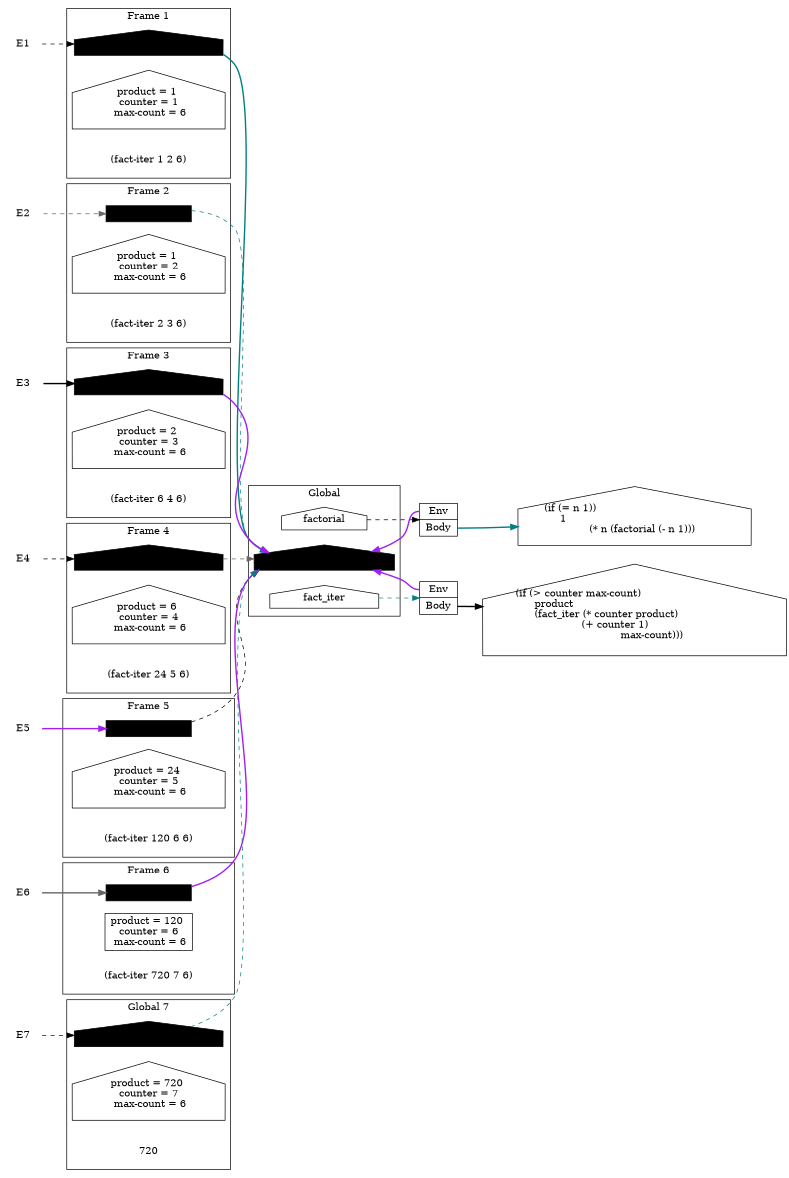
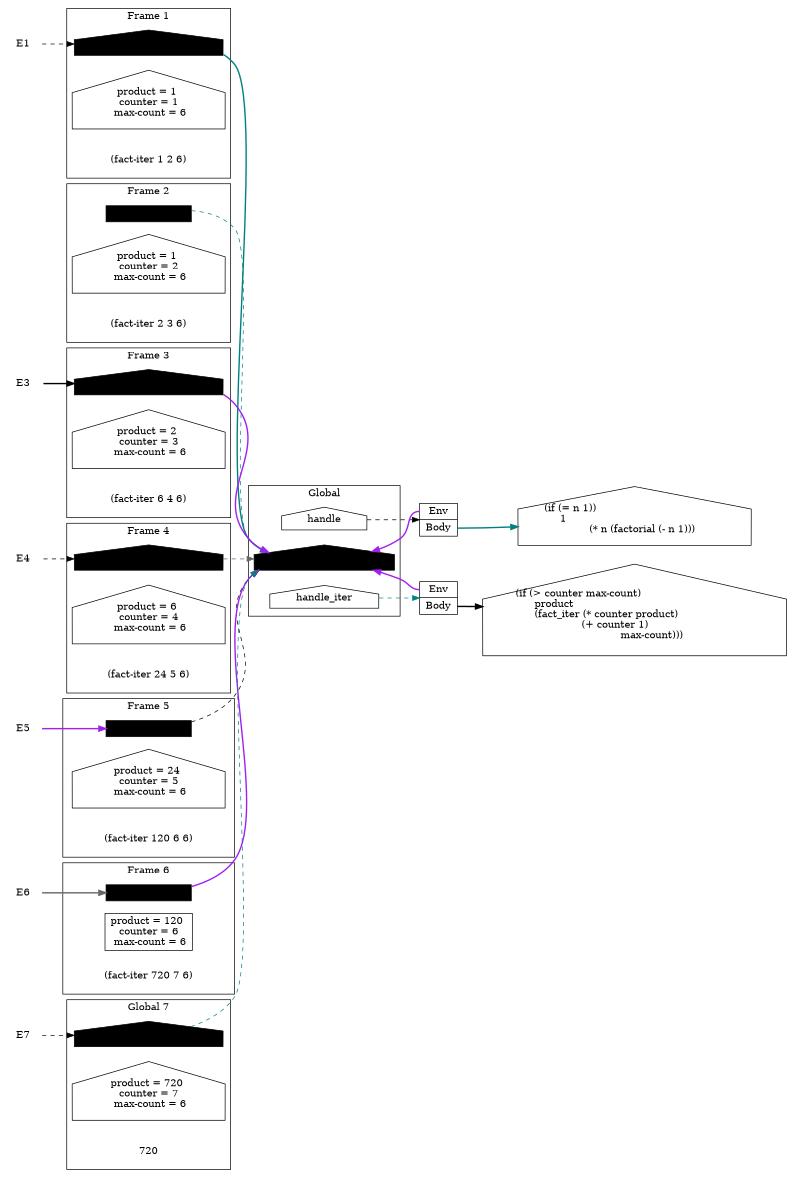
node "E2": removed
node "factorial": label "factorial" -> "handle"
node "fact_iter": label "fact_iter" -> "handle_iter"
